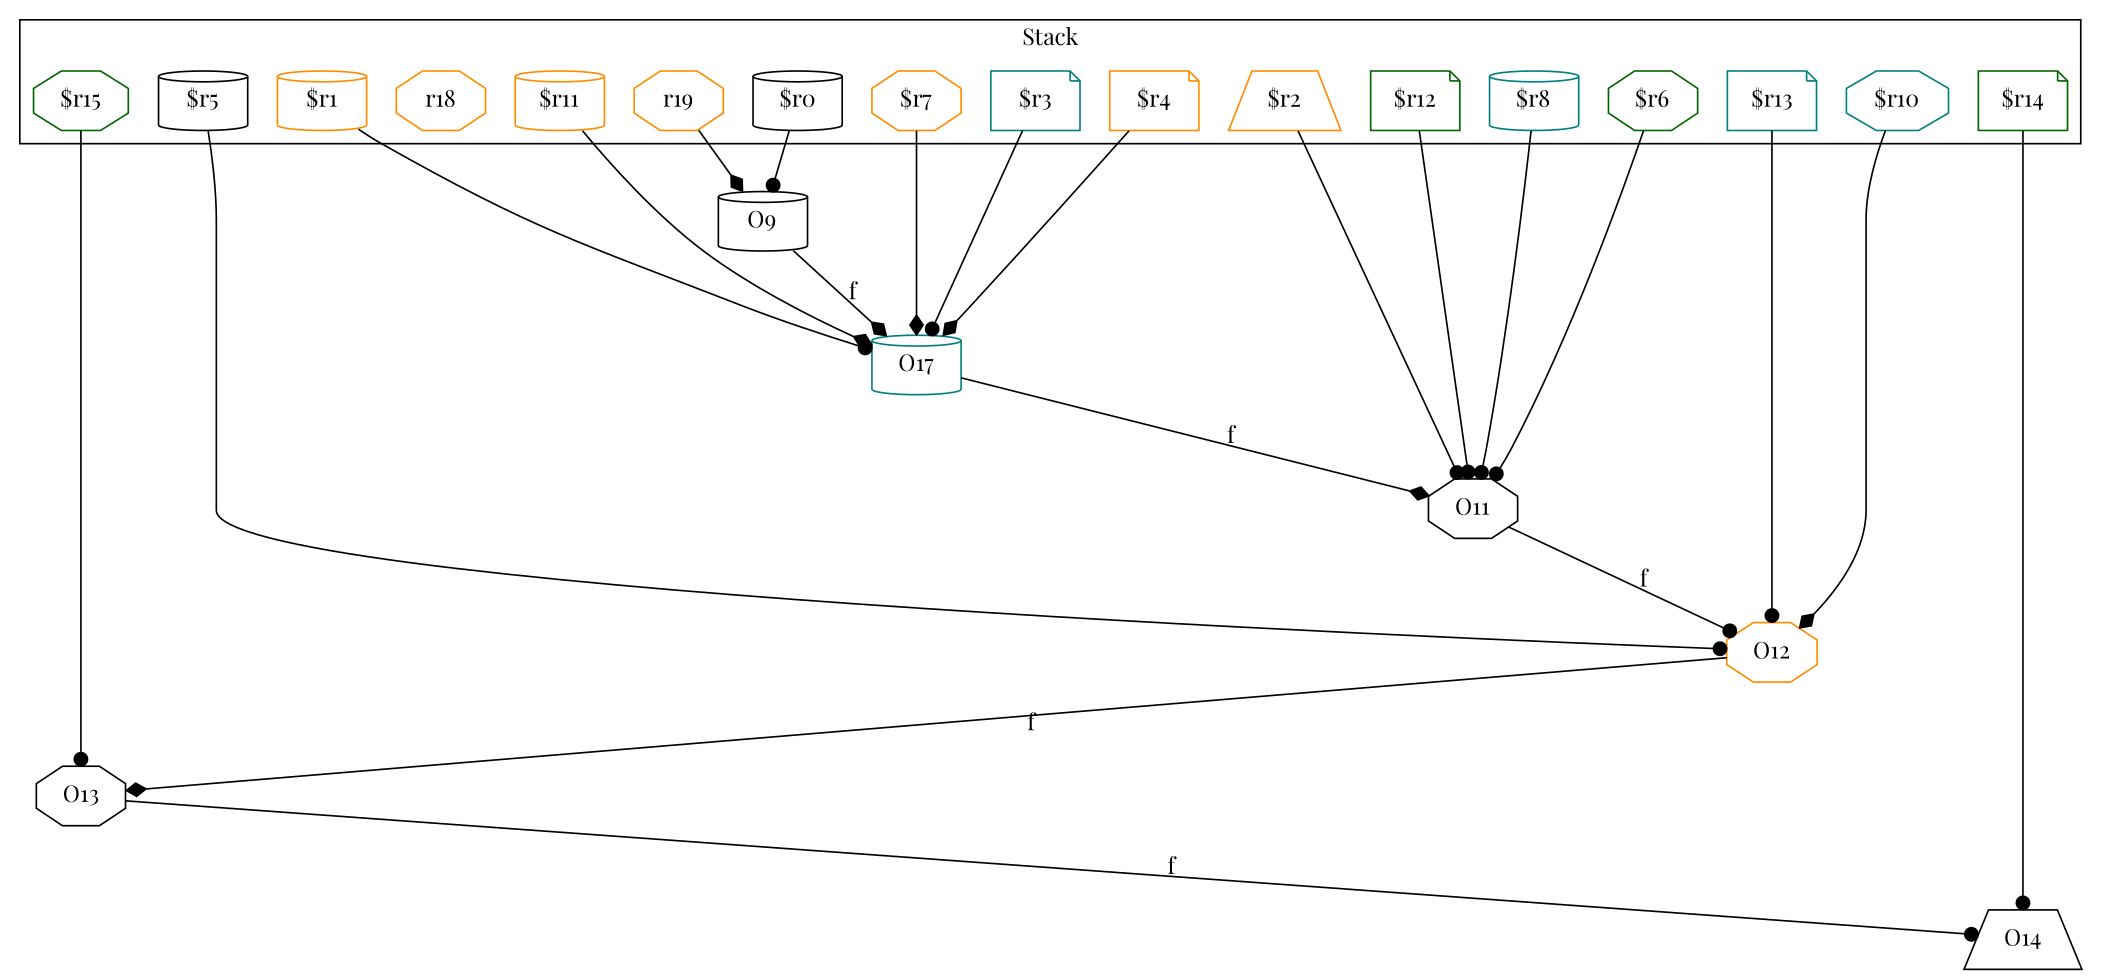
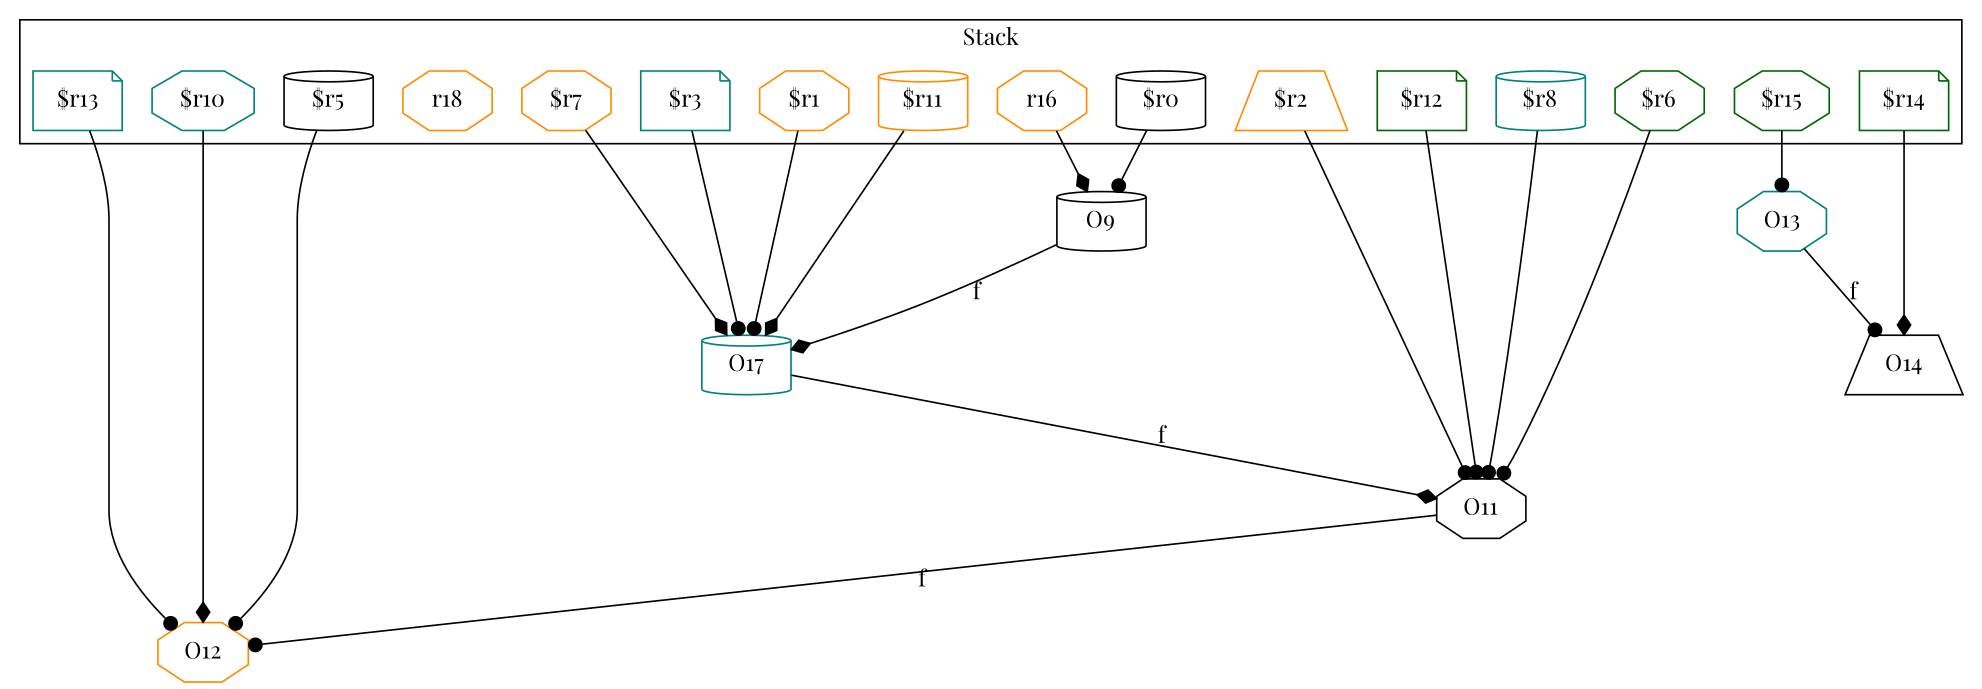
node "$r1": shape cylinder -> octagon
node "r19": label "r19" -> "r16"
node "$r4": removed
edge "$r14" -> "O14": arrowhead dot -> diamond
edge "O12" -> "O13": removed, label "f"
node "O13": color black -> teal
